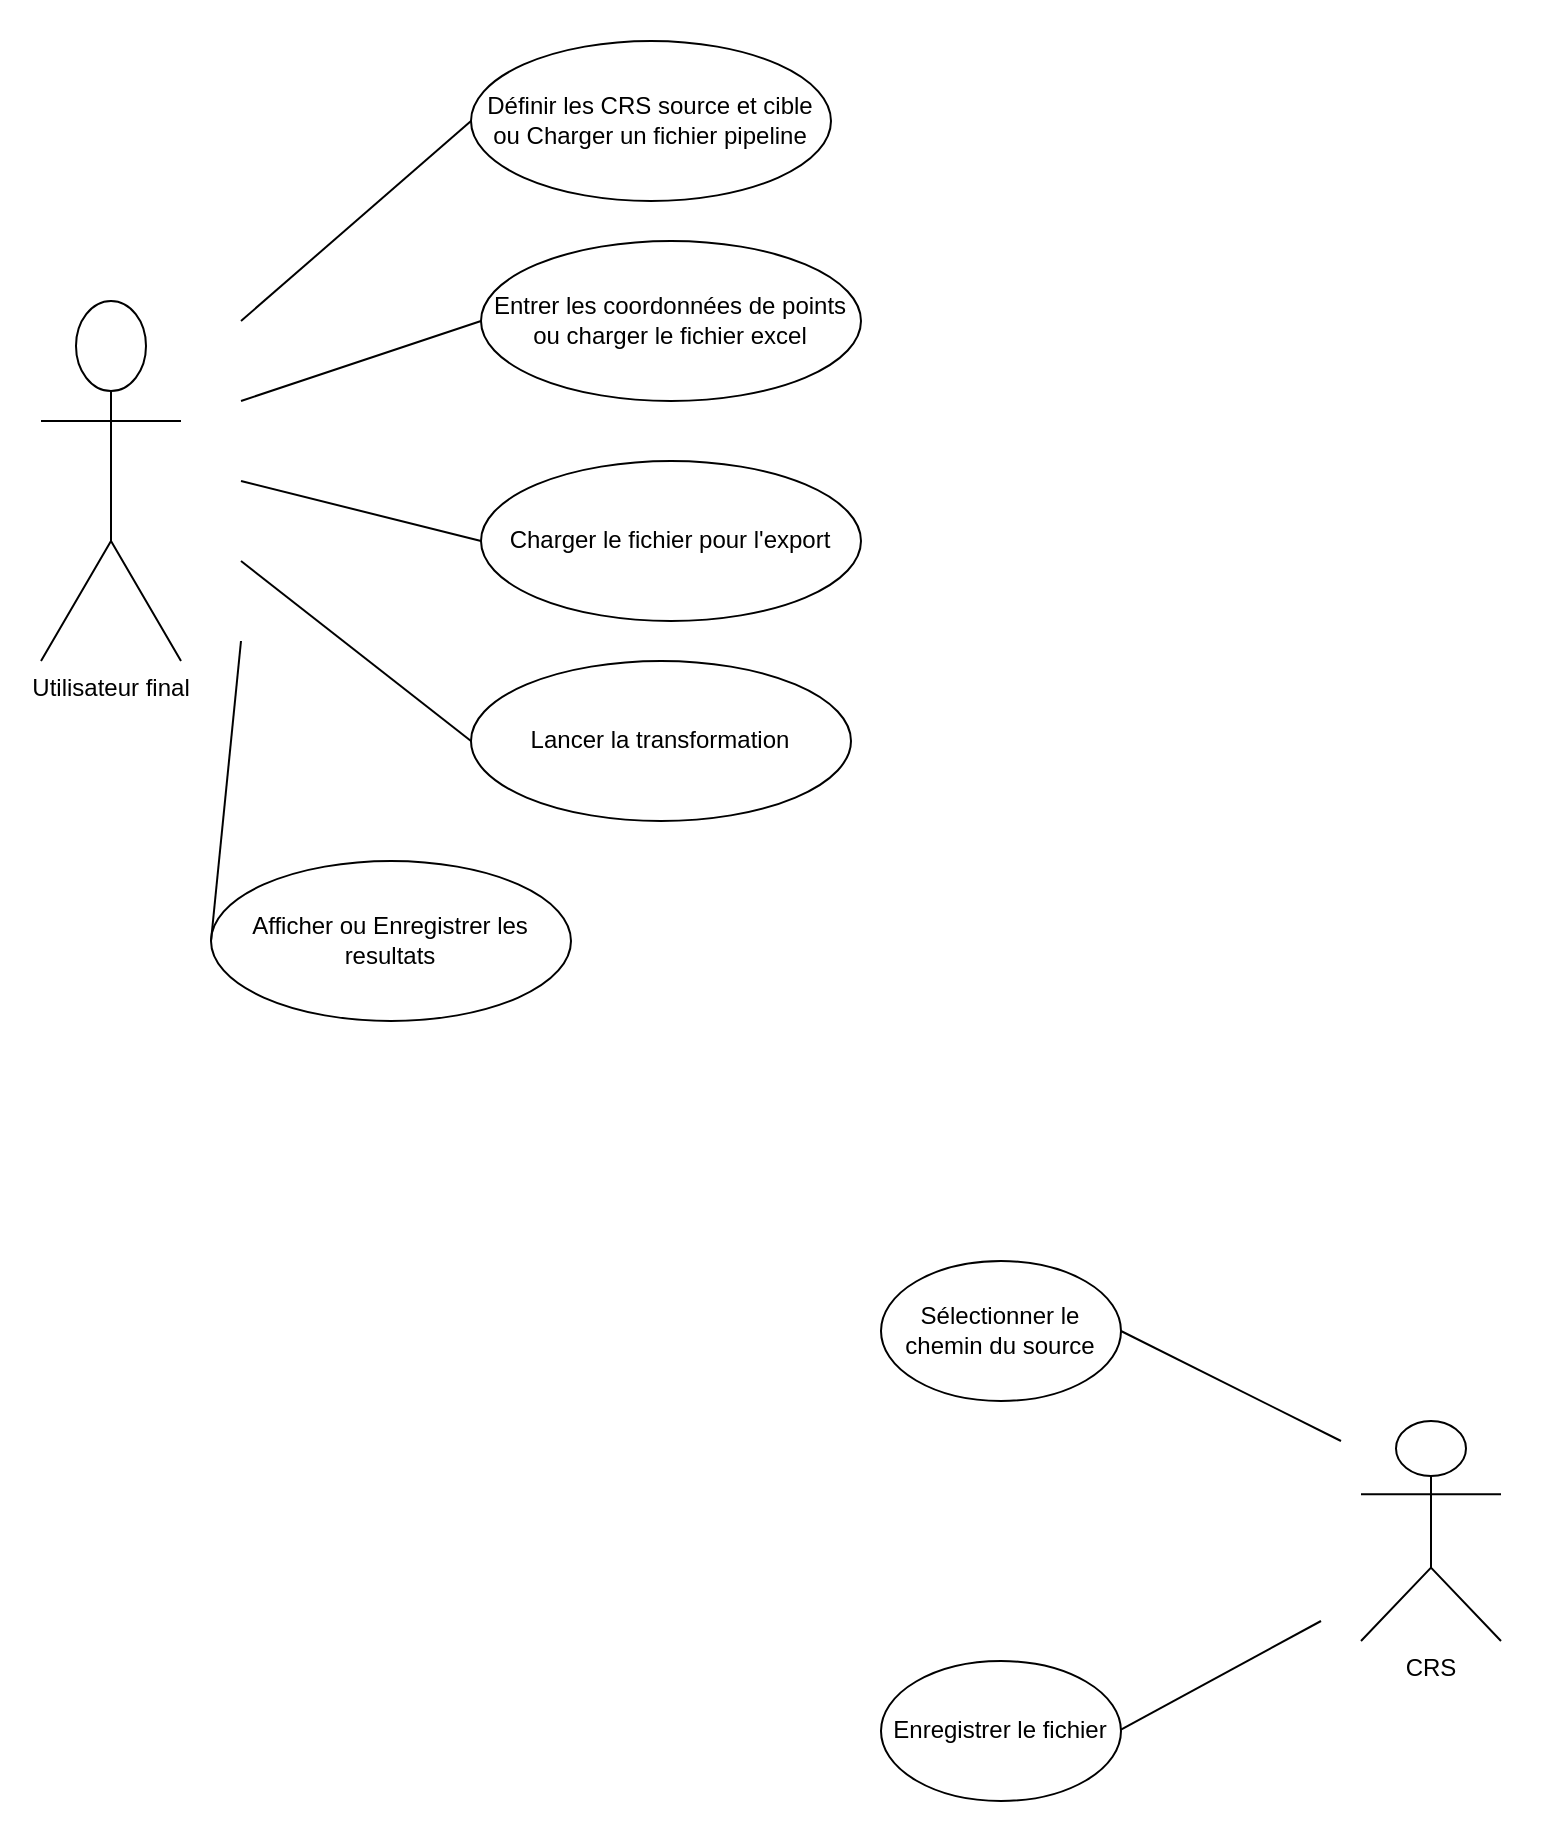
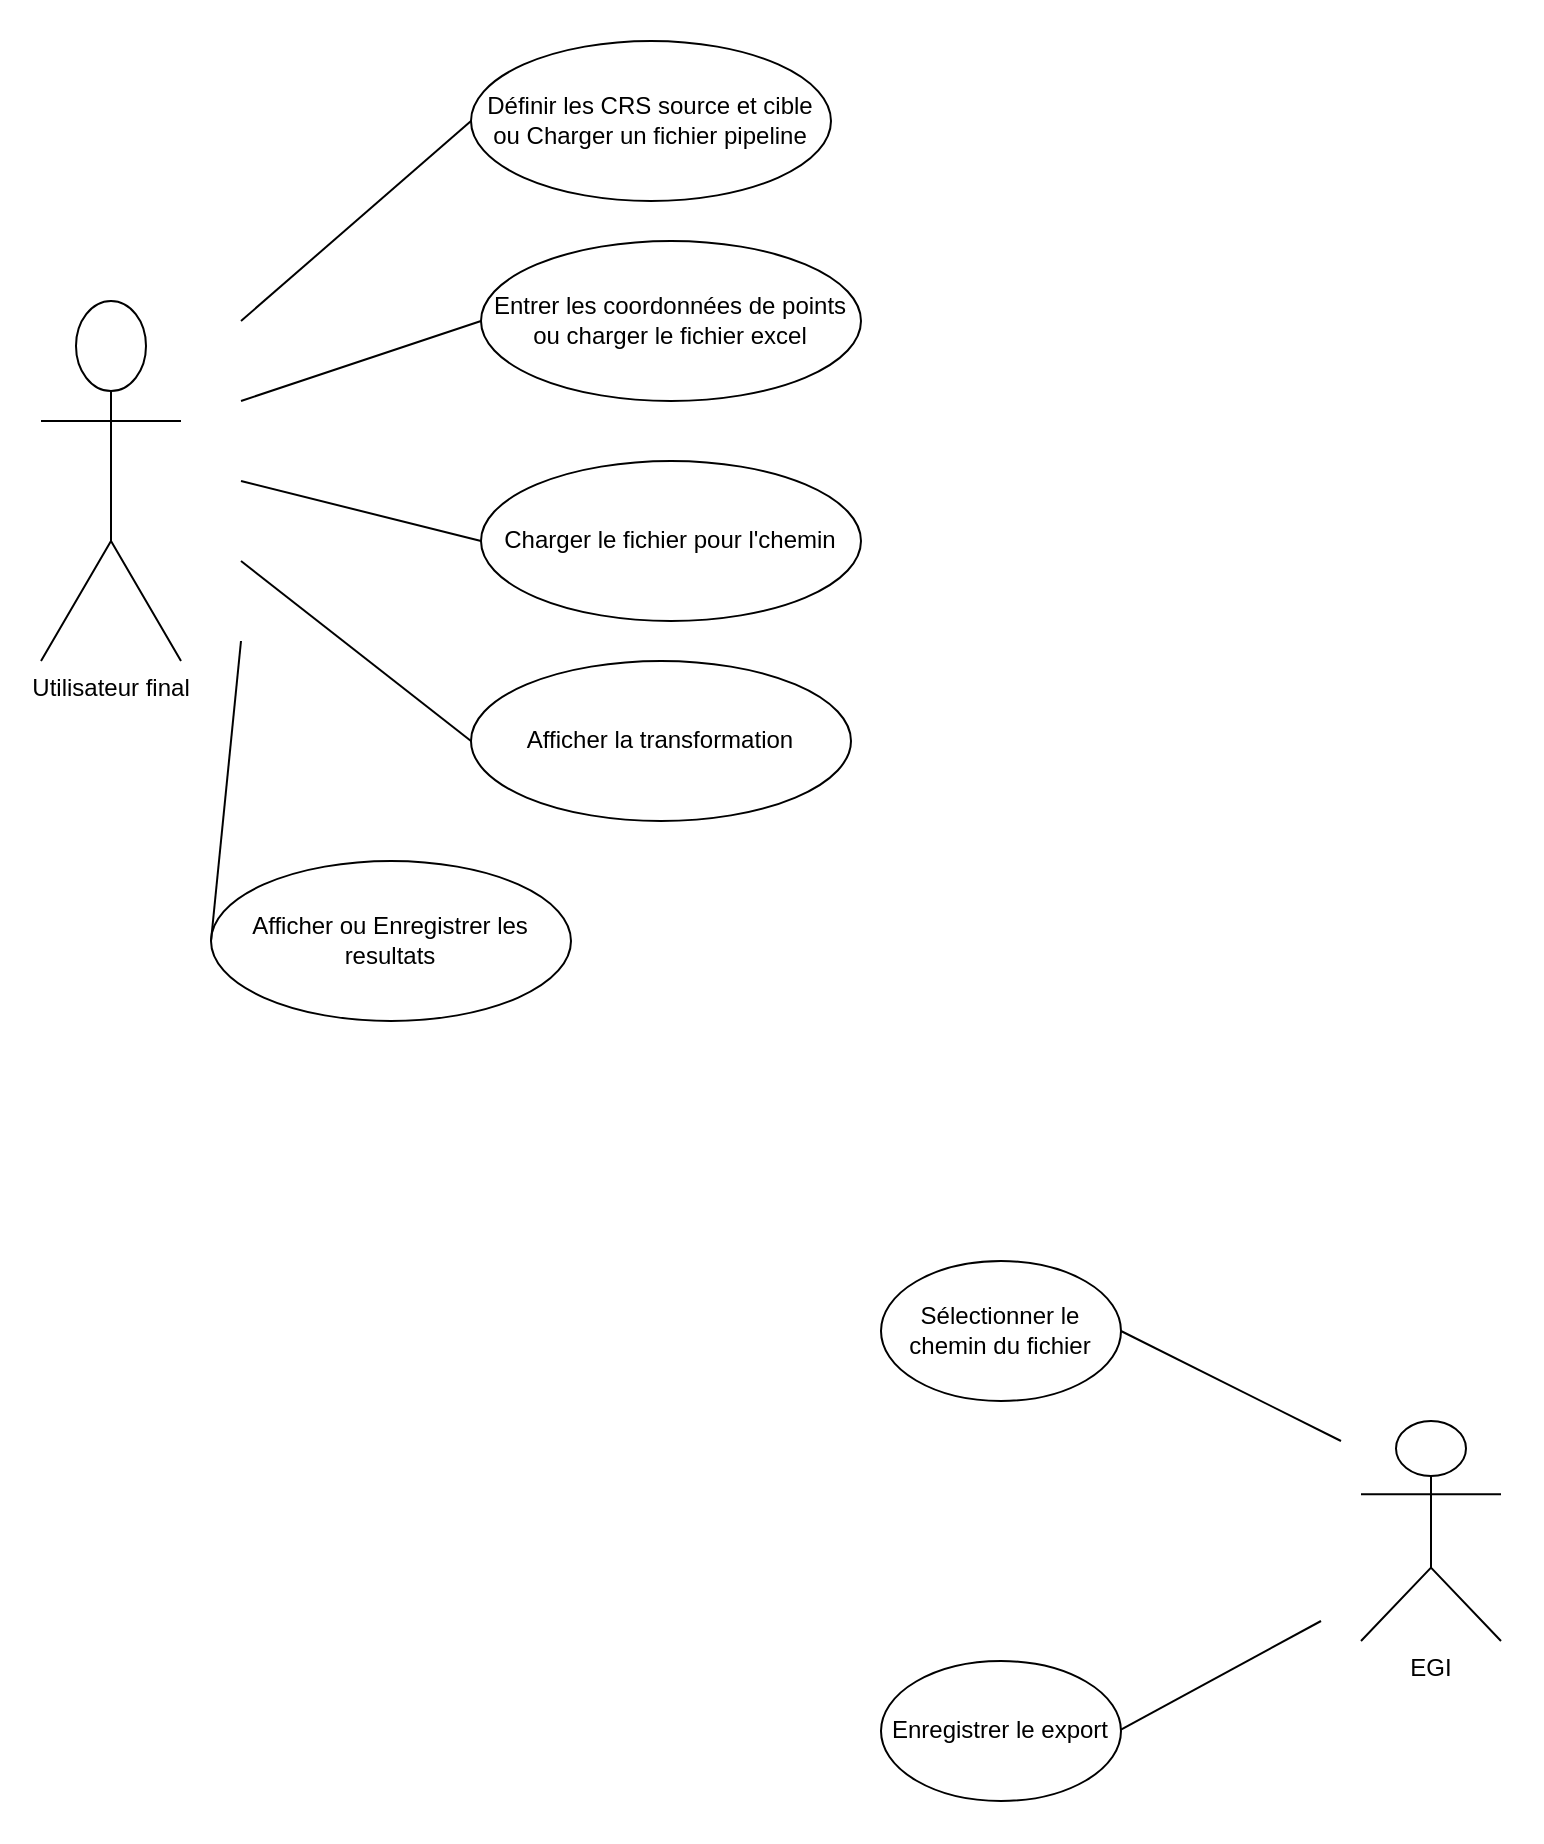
node "Charger le fichier pour l'export": label "Charger le fichier pour l'export" -> "Charger le fichier pour l'chemin"
node "Lancer la transformation": label "Lancer la transformation" -> "Afficher la transformation"
node "Sélectionner le chemin du source": label "Sélectionner le chemin du source" -> "Sélectionner le chemin du fichier"
node "CRS": label "CRS" -> "EGI"
node "Enregistrer le fichier": label "Enregistrer le fichier" -> "Enregistrer le export"
